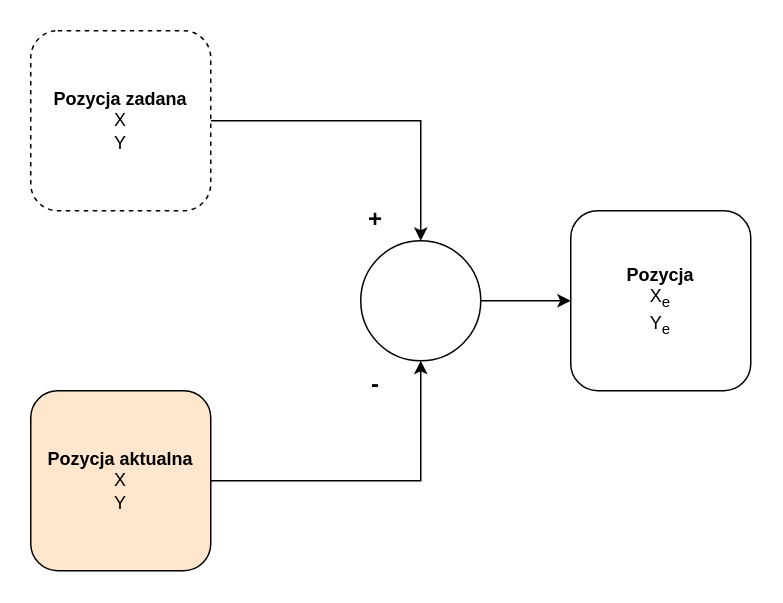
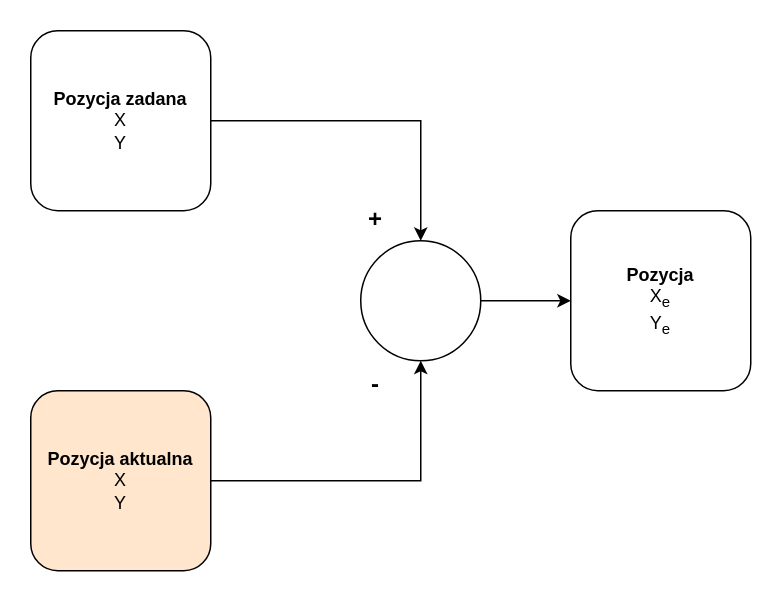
node "Pozycja zadana X Y": style dashed -> solid
